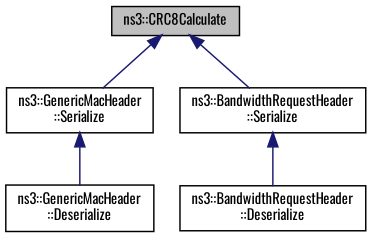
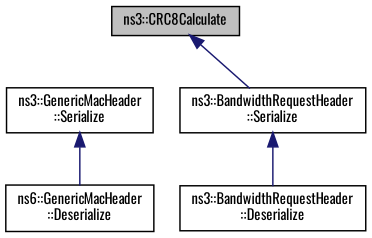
edge "ns3::GenericMacHeader ::Serialize" -> "ns3::CRC8Calculate": removed
node "ns3::GenericMacHeader ::Deserialize": label "ns3::GenericMacHeader ::Deserialize" -> "ns6::GenericMacHeader ::Deserialize"
